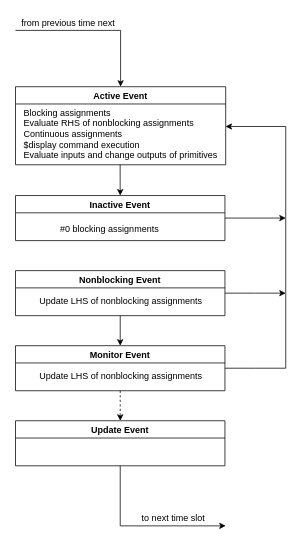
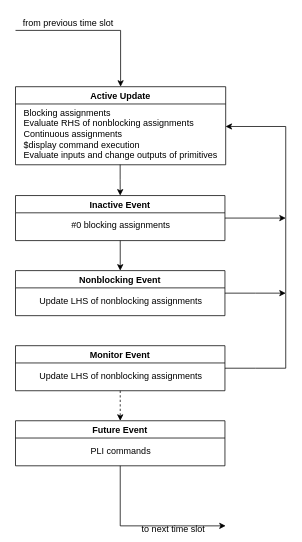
node "from previous time next": label "from previous time next" -> "from previous time slot"
node "Active Event": label "Active Event" -> "Active Update"
node "#0 blocking assignments": moved (109, 229) -> (120, 225)
edge "Inactive Event" -> "Nonblocking Event": added
edge "Nonblocking Event" -> "Monitor Event": removed
node "Update Event": label "Update Event" -> "Future Event"
node "PLI commands": added
node "to next time slot": moved (173, 518) -> (173, 529)
